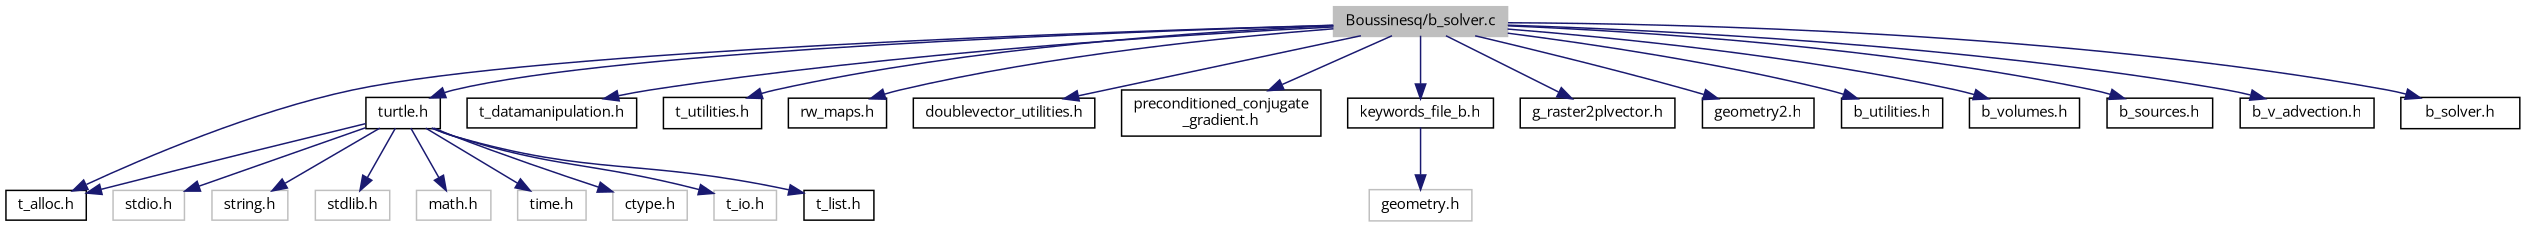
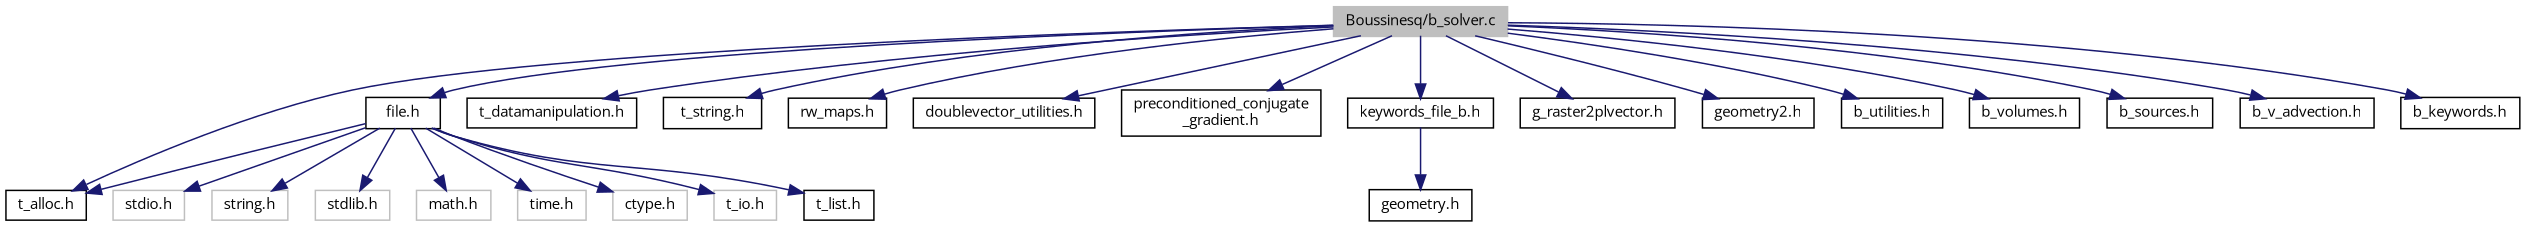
node "turtle.h": label "turtle.h" -> "file.h"
node "t_utilities.h": label "t_utilities.h" -> "t_string.h"
node "b_solver.h": label "b_solver.h" -> "b_keywords.h"
node "geometry.h": color grey75 -> black
